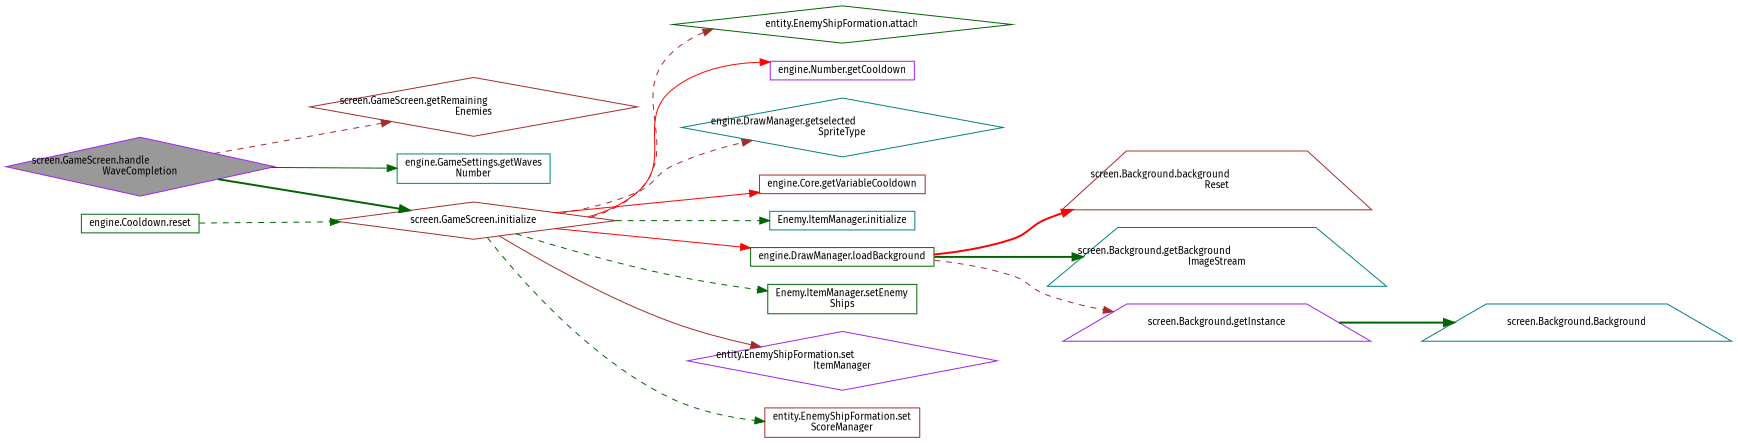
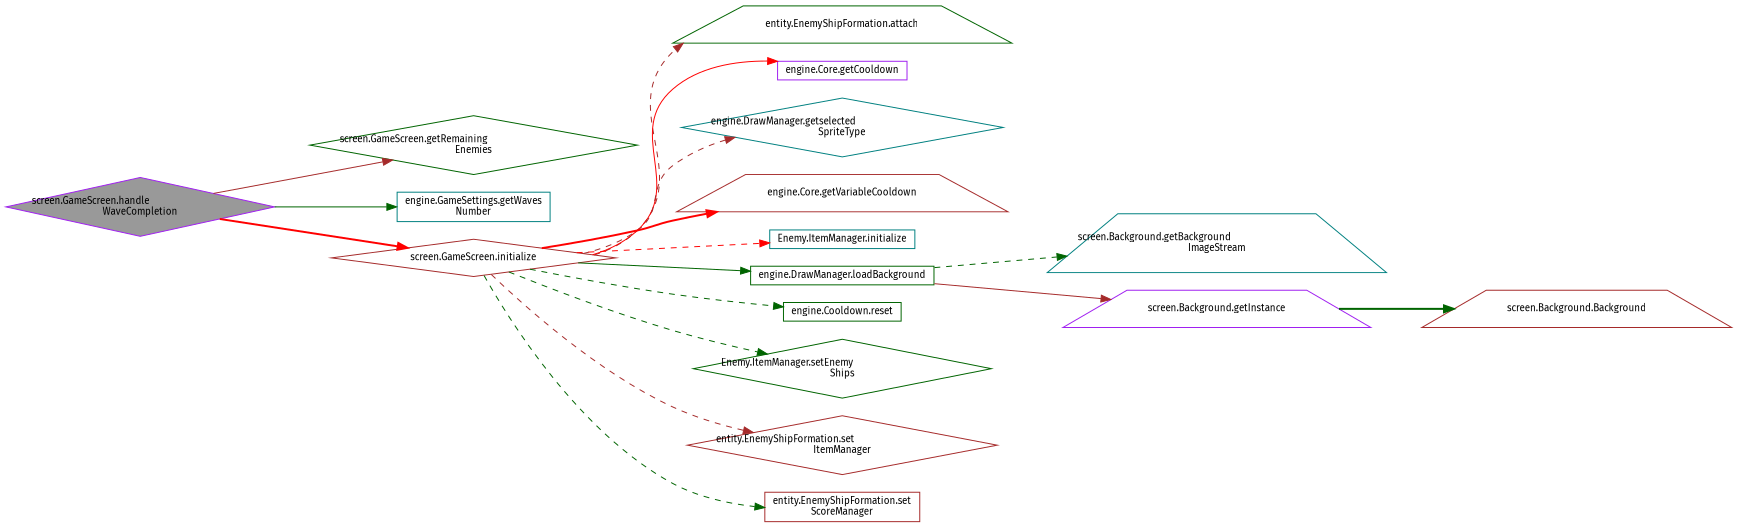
node "entity.EnemyShipFormation.attach": shape diamond -> trapezium
node "engine.Number.getCooldown": label "engine.Number.getCooldown" -> "engine.Core.getCooldown"
node "screen.GameScreen.getRemaining Enemies": color brown -> darkgreen
edge "screen.GameScreen.handle WaveCompletion" -> "screen.GameScreen.getRemaining Enemies": style dashed -> solid
node "screen.Background.background Reset": removed
node "engine.Core.getVariableCooldown": shape box -> trapezium
edge "screen.GameScreen.handle WaveCompletion" -> "screen.GameScreen.initialize": color darkgreen -> red
edge "screen.GameScreen.initialize" -> "engine.Core.getVariableCooldown": style solid -> bold
edge "screen.GameScreen.initialize" -> "Enemy.ItemManager.initialize": color darkgreen -> red
edge "engine.Cooldown.reset" -> "screen.GameScreen.initialize": reversed
edge "screen.GameScreen.initialize" -> "engine.DrawManager.loadBackground": color red -> darkgreen
edge "engine.DrawManager.loadBackground" -> "screen.Background.getBackground ImageStream": style bold -> dashed
edge "engine.DrawManager.loadBackground" -> "screen.Background.getInstance": style dashed -> solid
node "Enemy.ItemManager.setEnemy Ships": shape box -> diamond
edge "screen.GameScreen.initialize" -> "entity.EnemyShipFormation.set ItemManager": style solid -> dashed
node "screen.Background.Background": color teal -> brown
node "entity.EnemyShipFormation.set ItemManager": color purple -> brown
